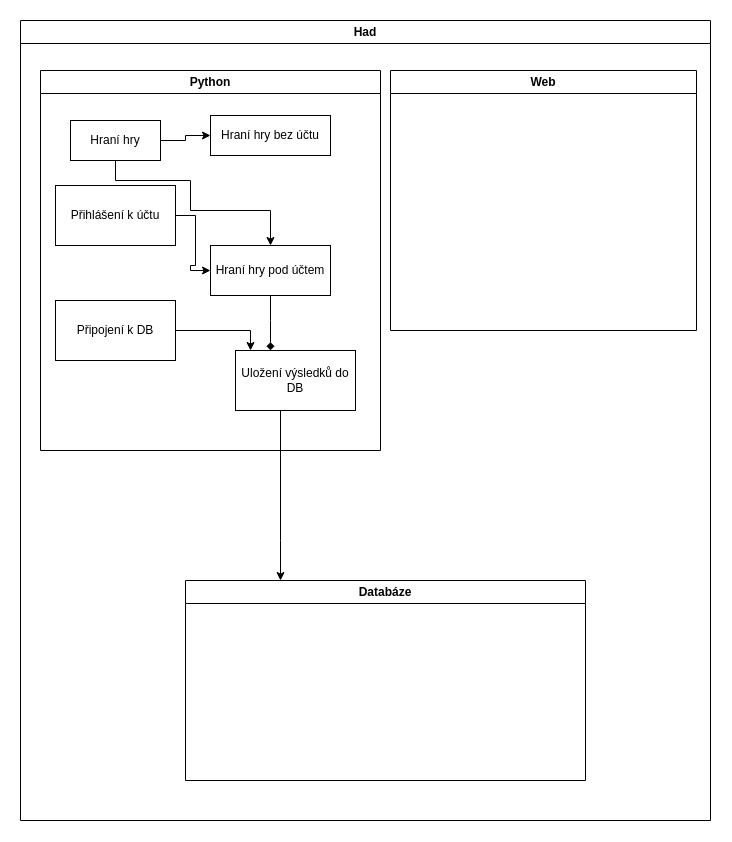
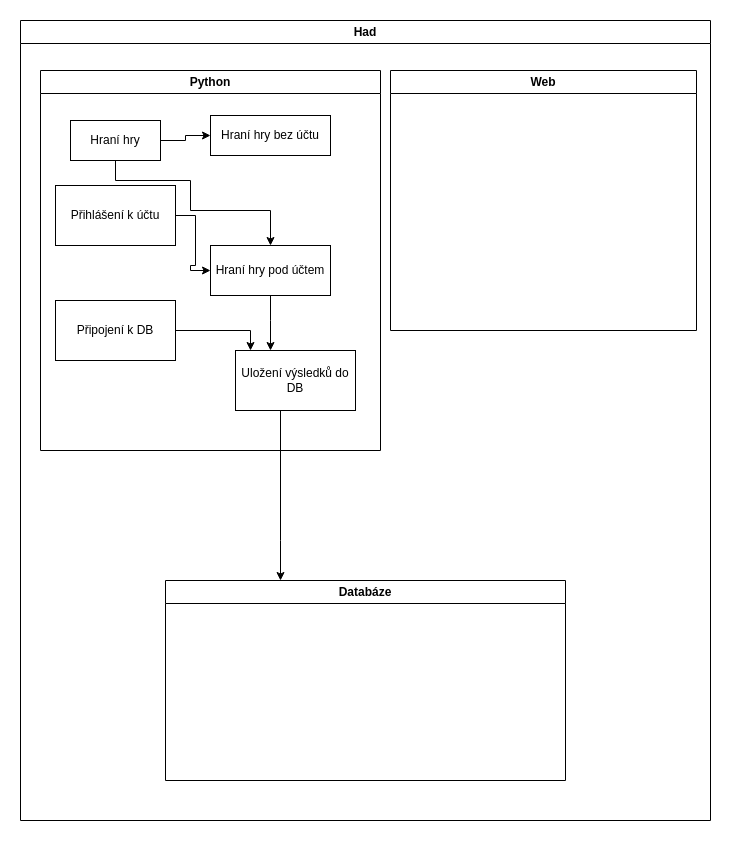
edge "Hraní hry pod účtem" -> "Uložení výsledků do DB": arrowhead diamond -> classic
node "Databáze": moved (386, 681) -> (366, 681)
